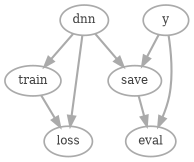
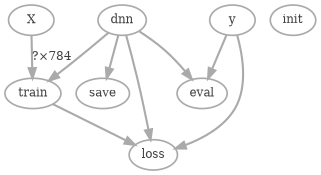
node "X": added
node "init": added
edge "y" -> "save": now "y" -> "loss"
edge "save" -> "eval": now "dnn" -> "eval"
